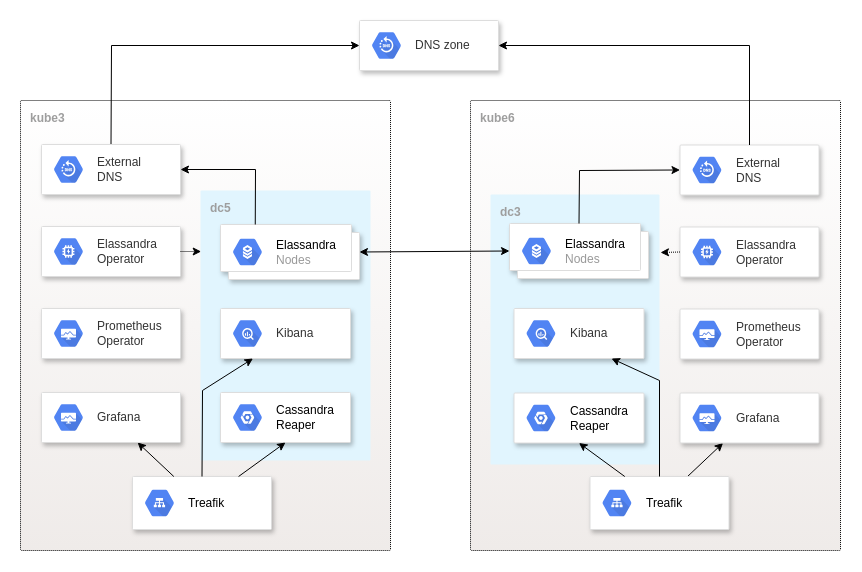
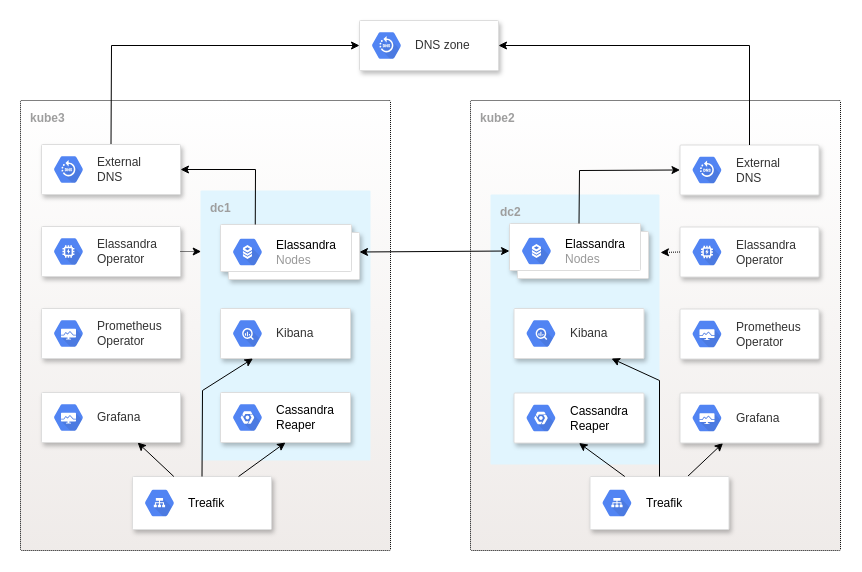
node "kube6": label "kube6" -> "kube2"
node "dc5": label "dc5" -> "dc1"
node "dc3": label "dc3" -> "dc2"
